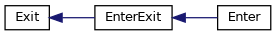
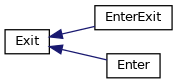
edge "Enter" -> "EnterExit": now "Enter" -> "Exit"
